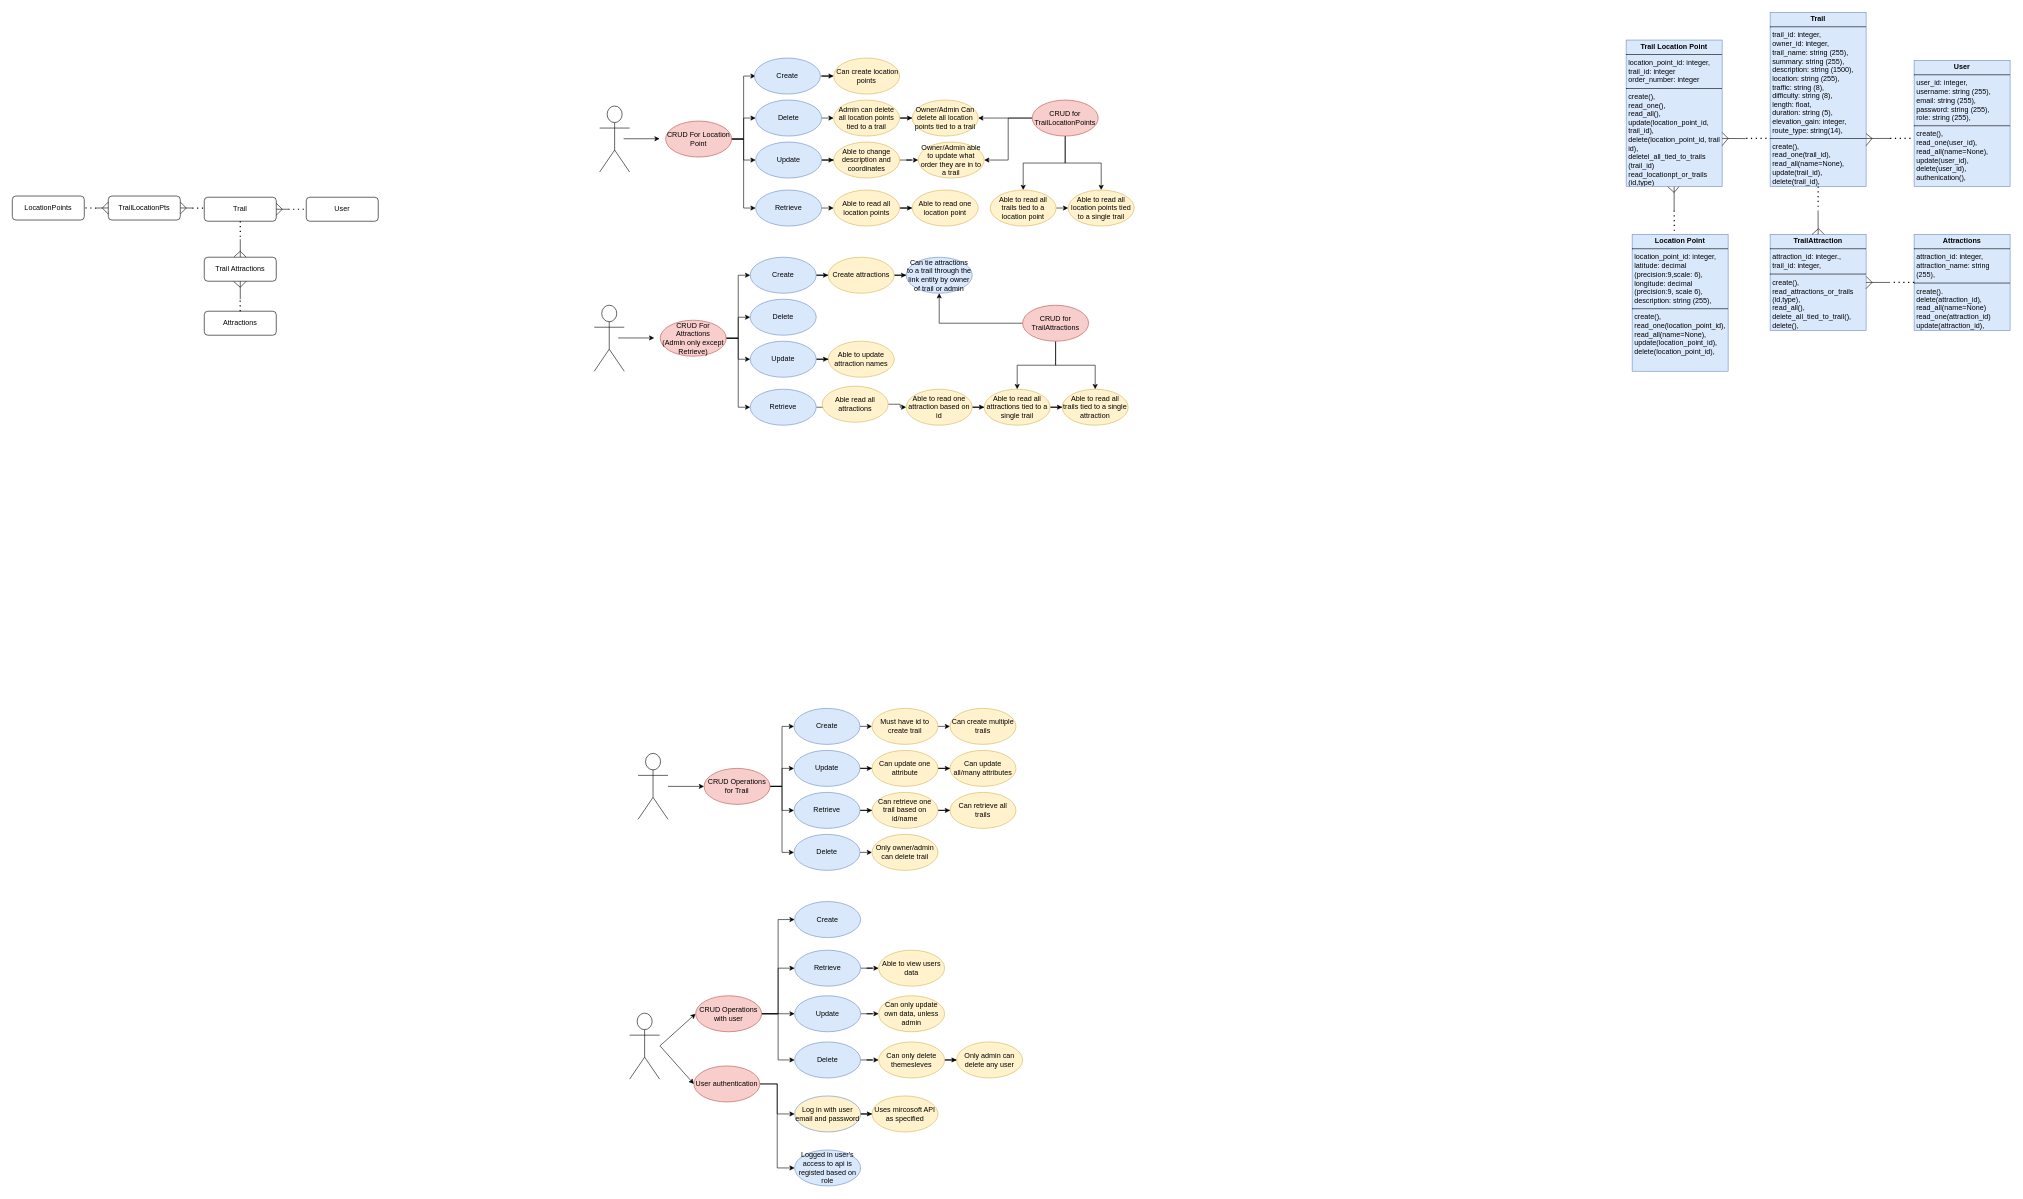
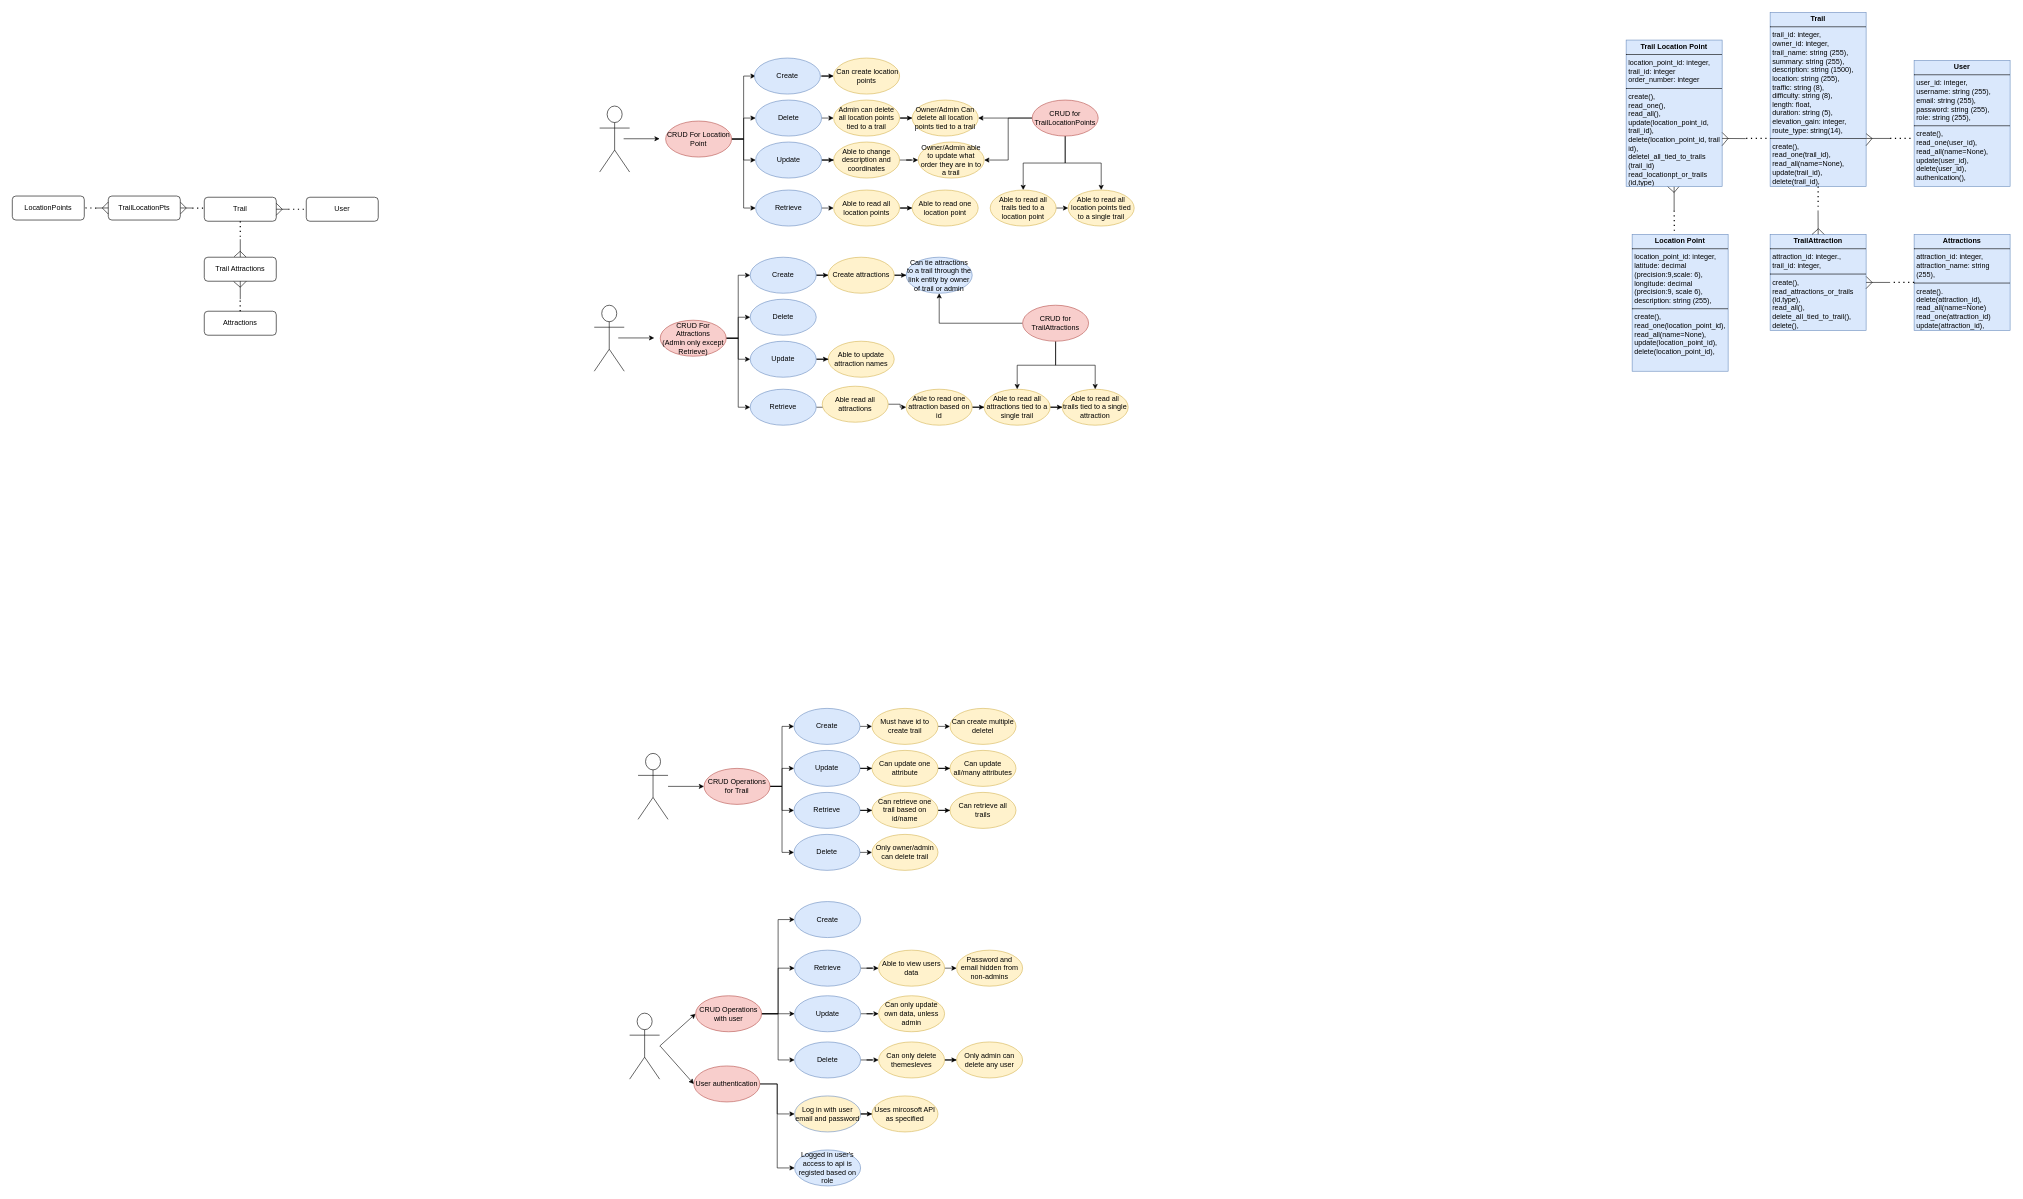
node "Can create multiple trails": label "Can create multiple trails" -> "Can create multiple deletel"
edge "Able to view users data" -> "Password and email hidden from non-admins": added
node "Password and email hidden from non-admins": added
